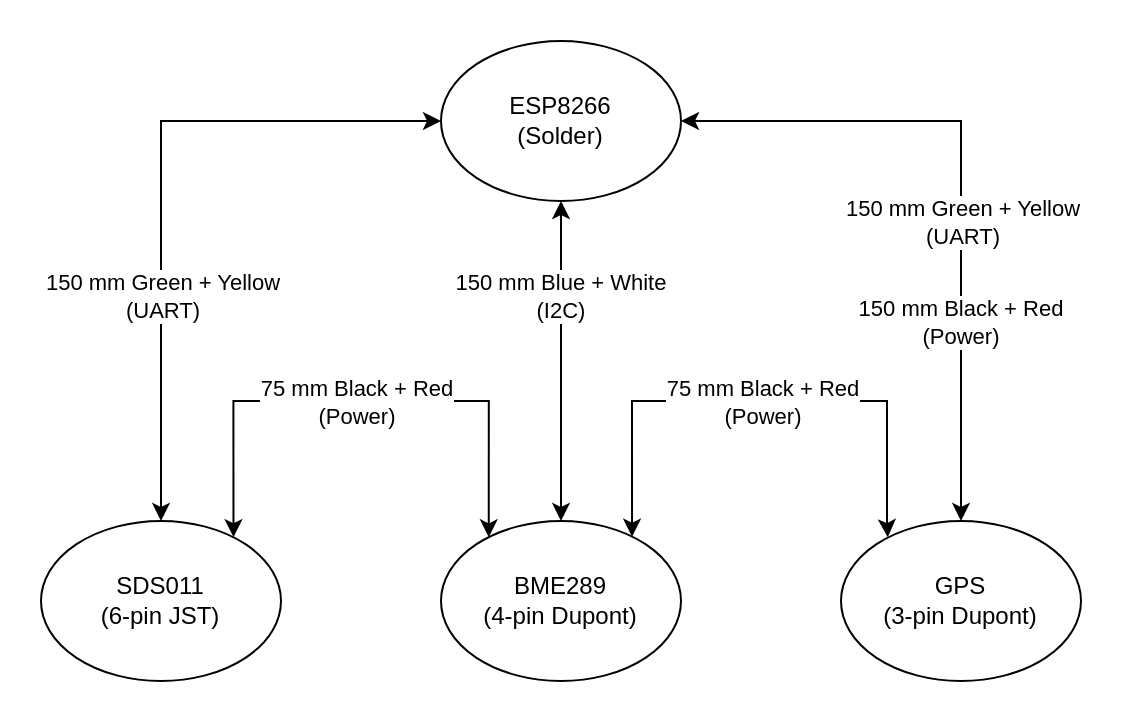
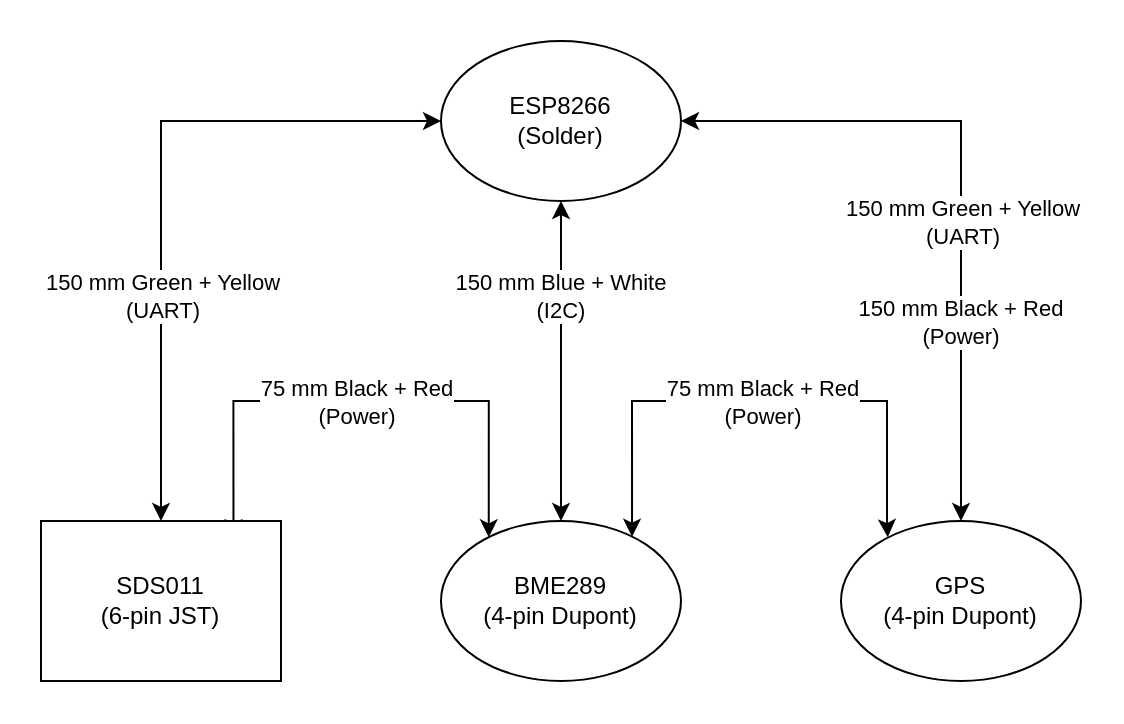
node "SDS011 (6-pin JST)": shape ellipse -> rectangle
node "GPS (3-pin Dupont)": label "GPS (3-pin Dupont)" -> "GPS (4-pin Dupont)"
